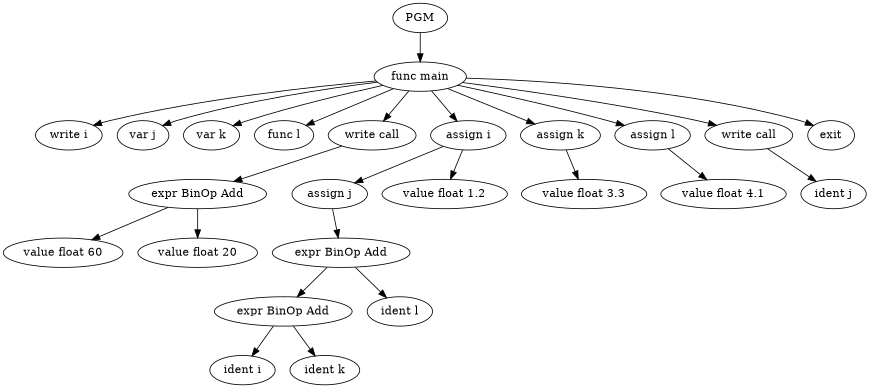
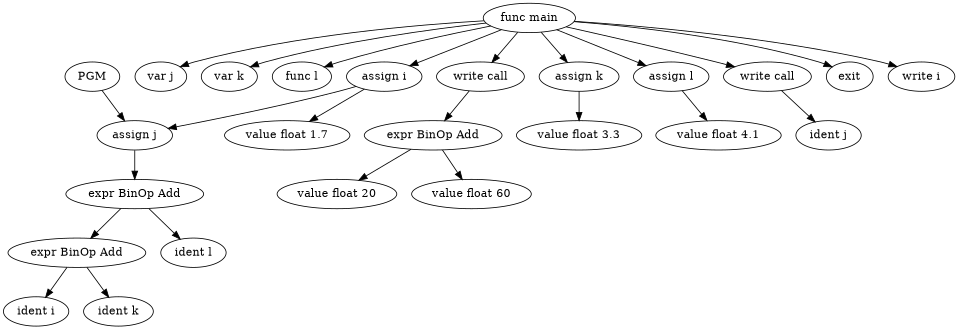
edge "PGM" -> "func main": now "PGM" -> "assign j"
node "value float 1.2": label "value float 1.2" -> "value float 1.7"
